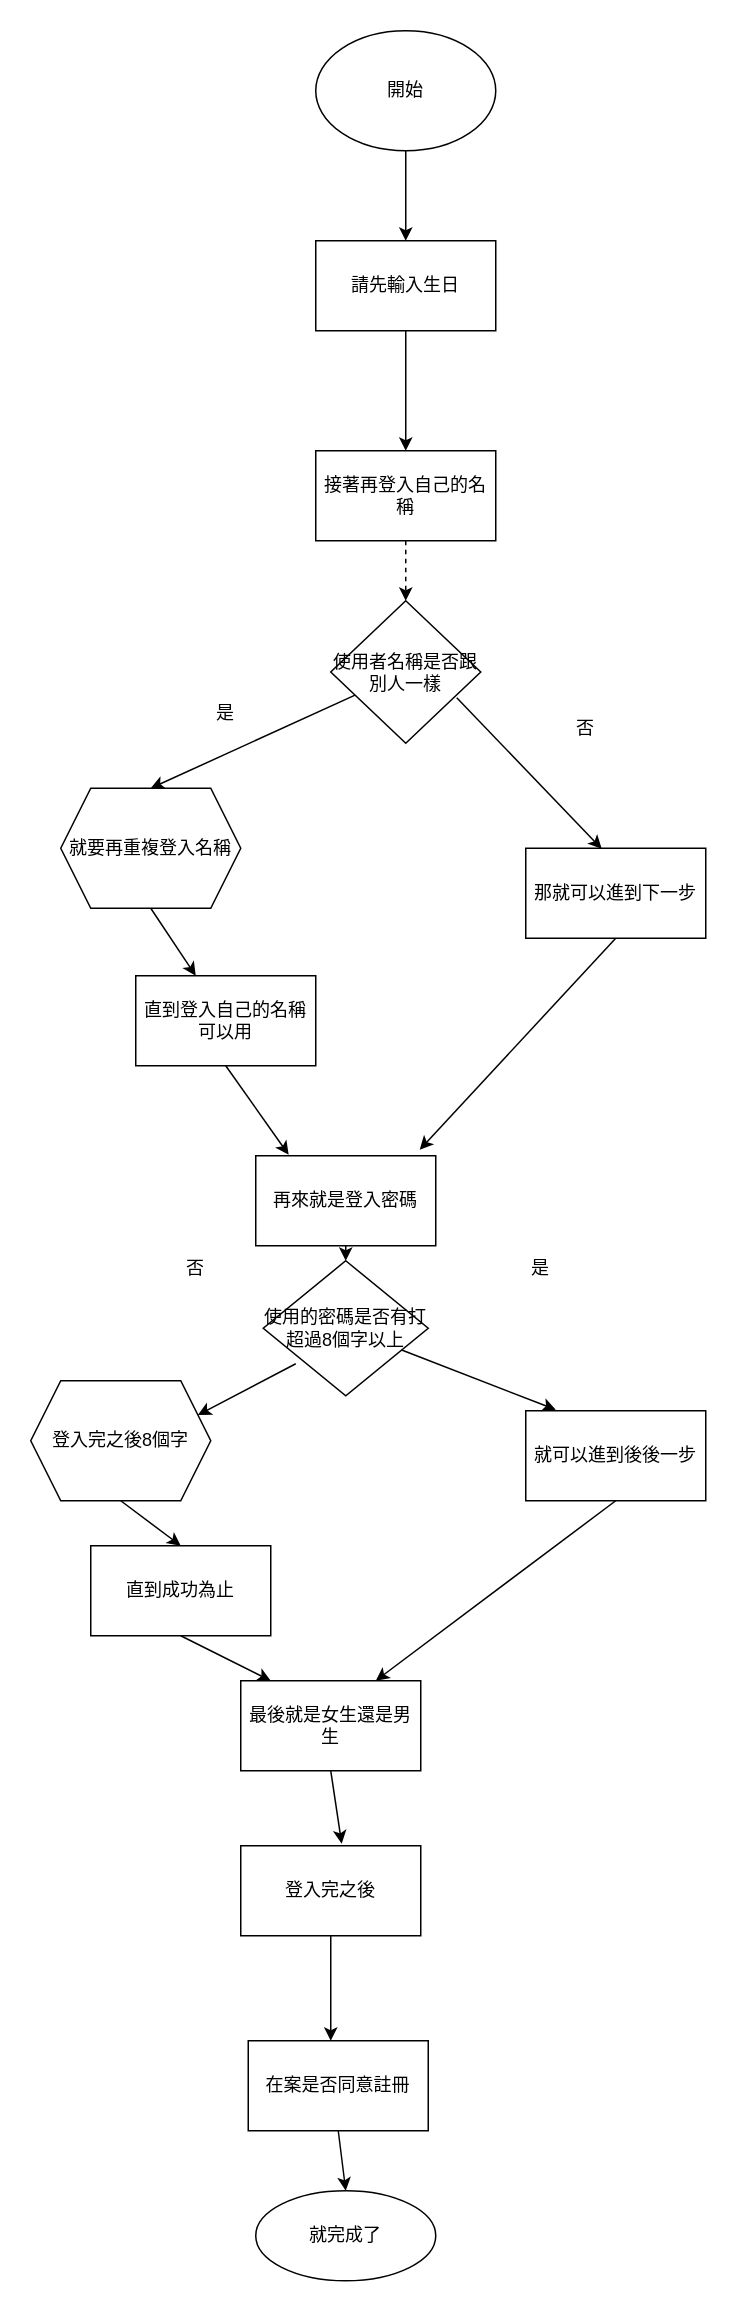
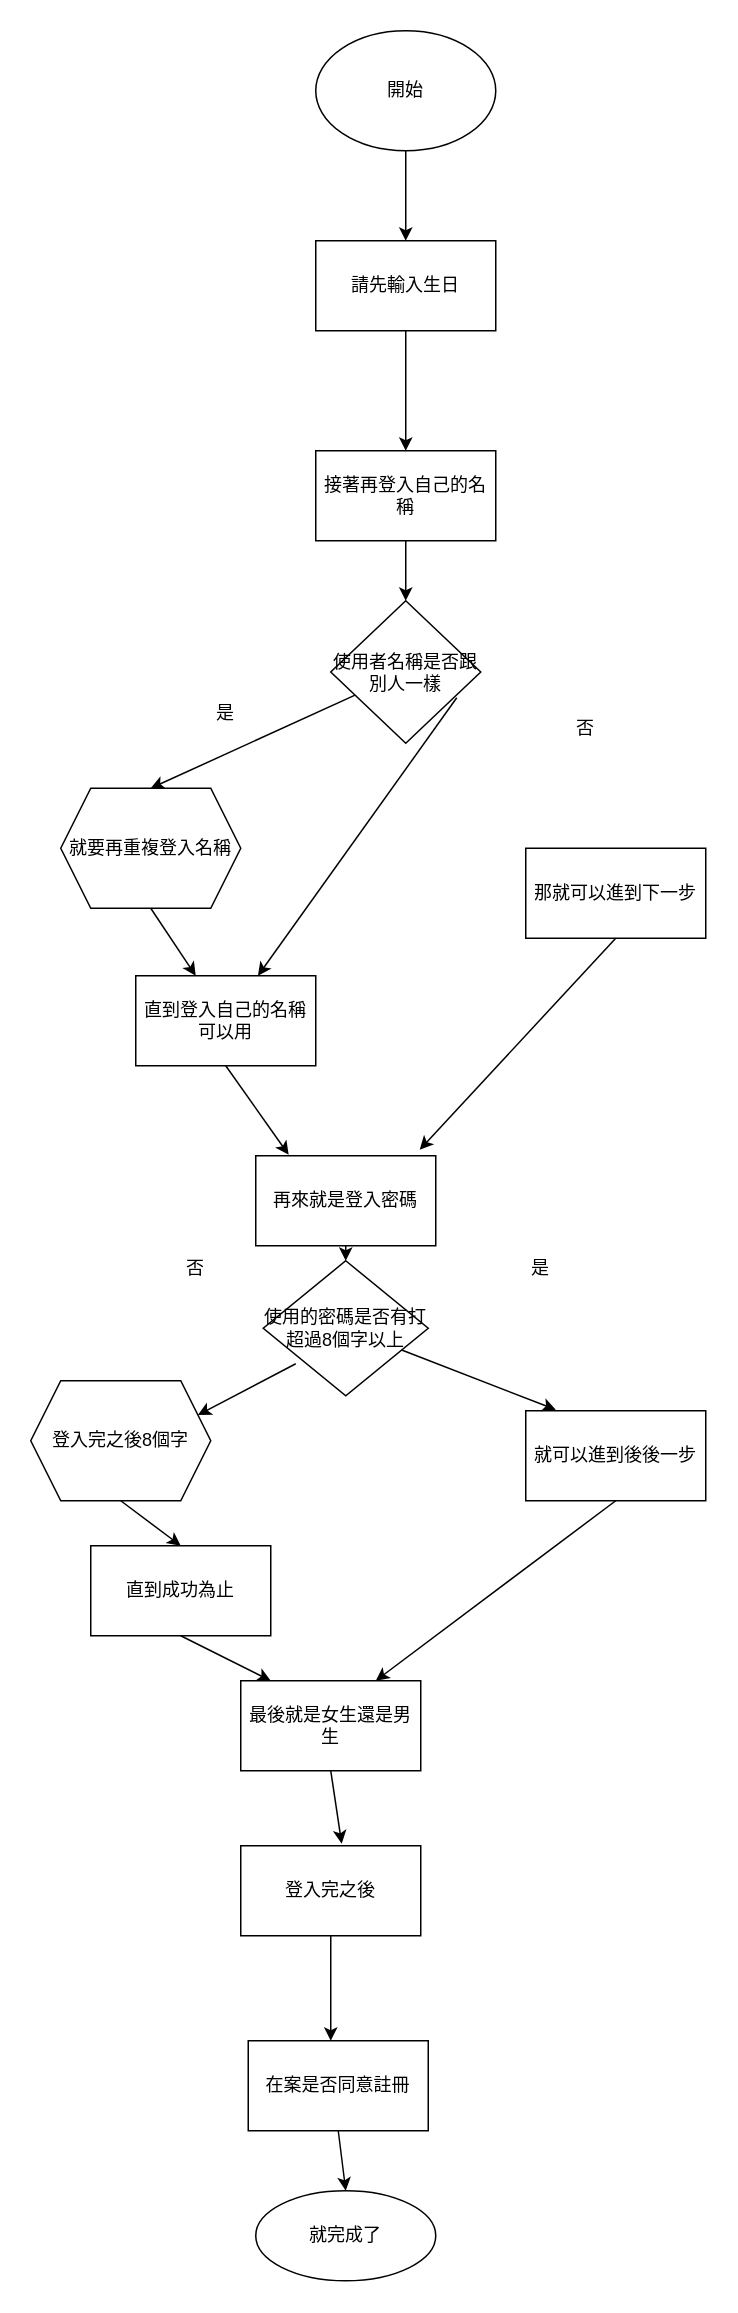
edge "接著再登入自己的名稱" -> "使用者名稱是否跟別人一樣": style dashed -> solid
edge "使用者名稱是否跟別人一樣" -> "那就可以進到下一步": now "使用者名稱是否跟別人一樣" -> "直到登入自己的名稱可以用"
